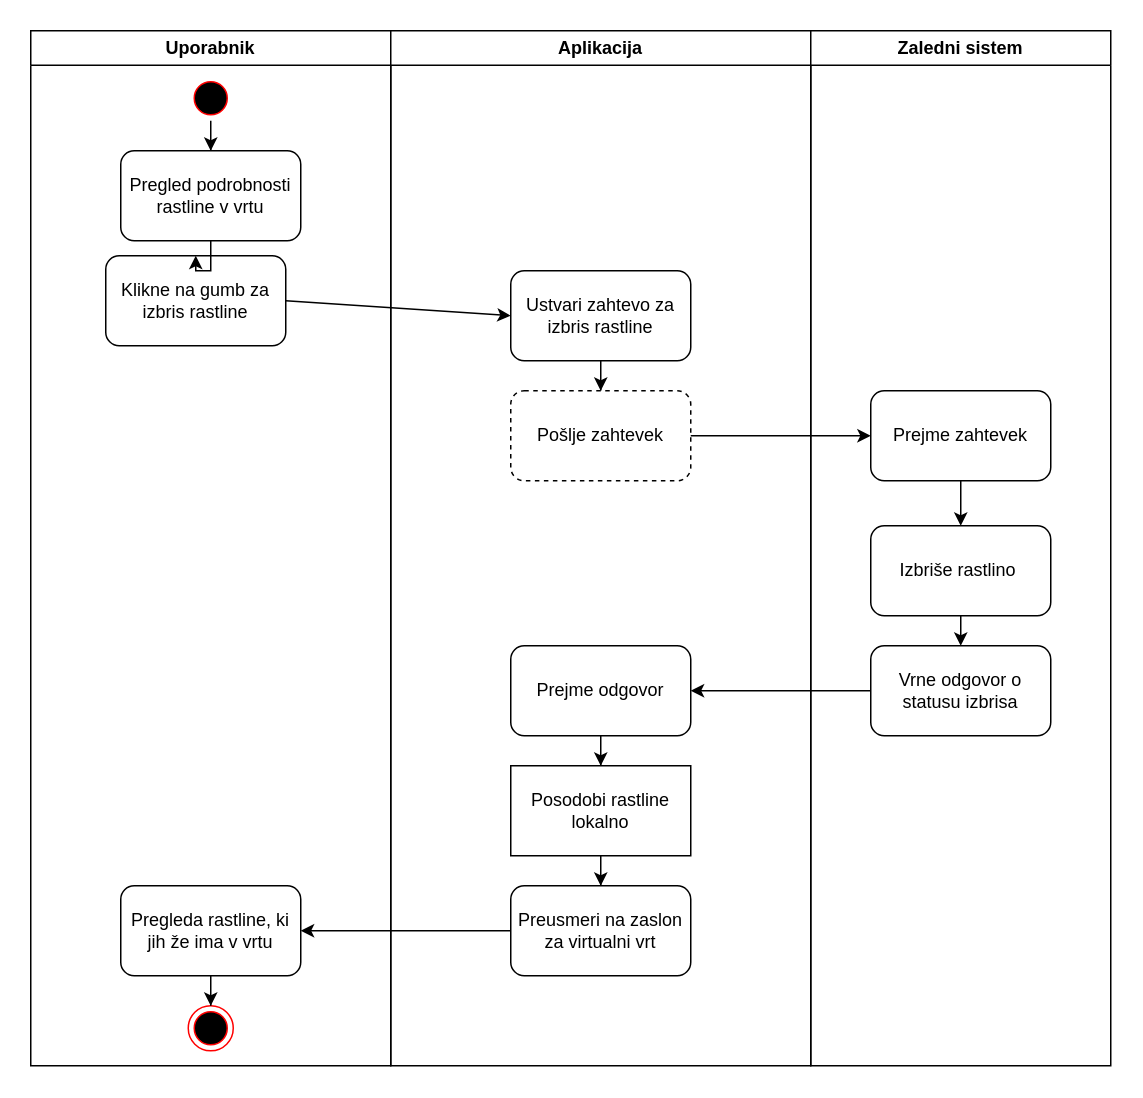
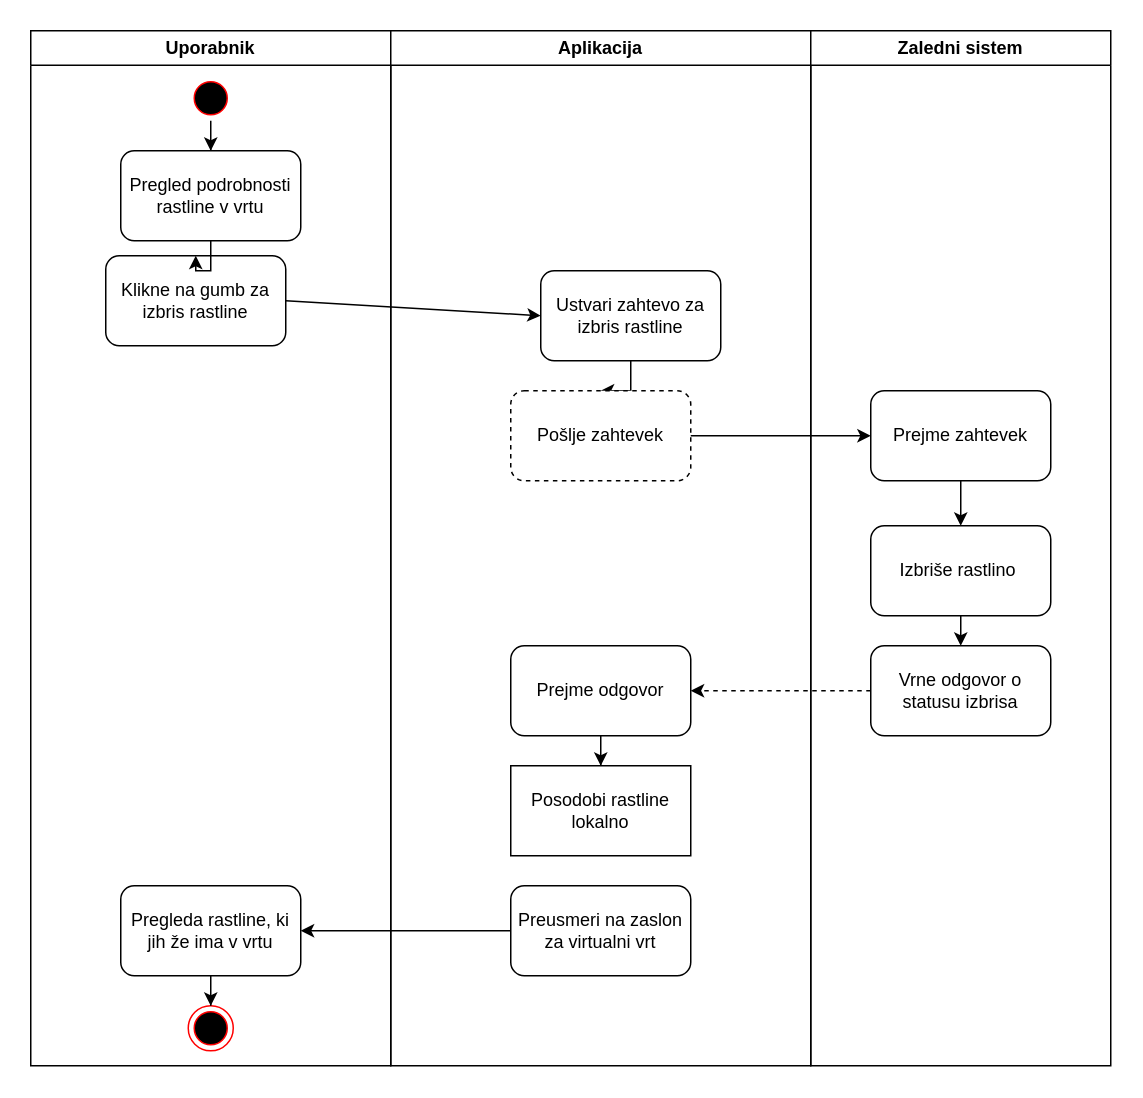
node "Ustvari zahtevo za izbris rastline": moved (601, 316) -> (631, 316)
edge "Vrne odgovor o statusu izbrisa" -> "Prejme odgovor": style solid -> dashed
edge "Posodobi rastline lokalno" -> "Preusmeri na zaslon za virtualni vrt": removed
